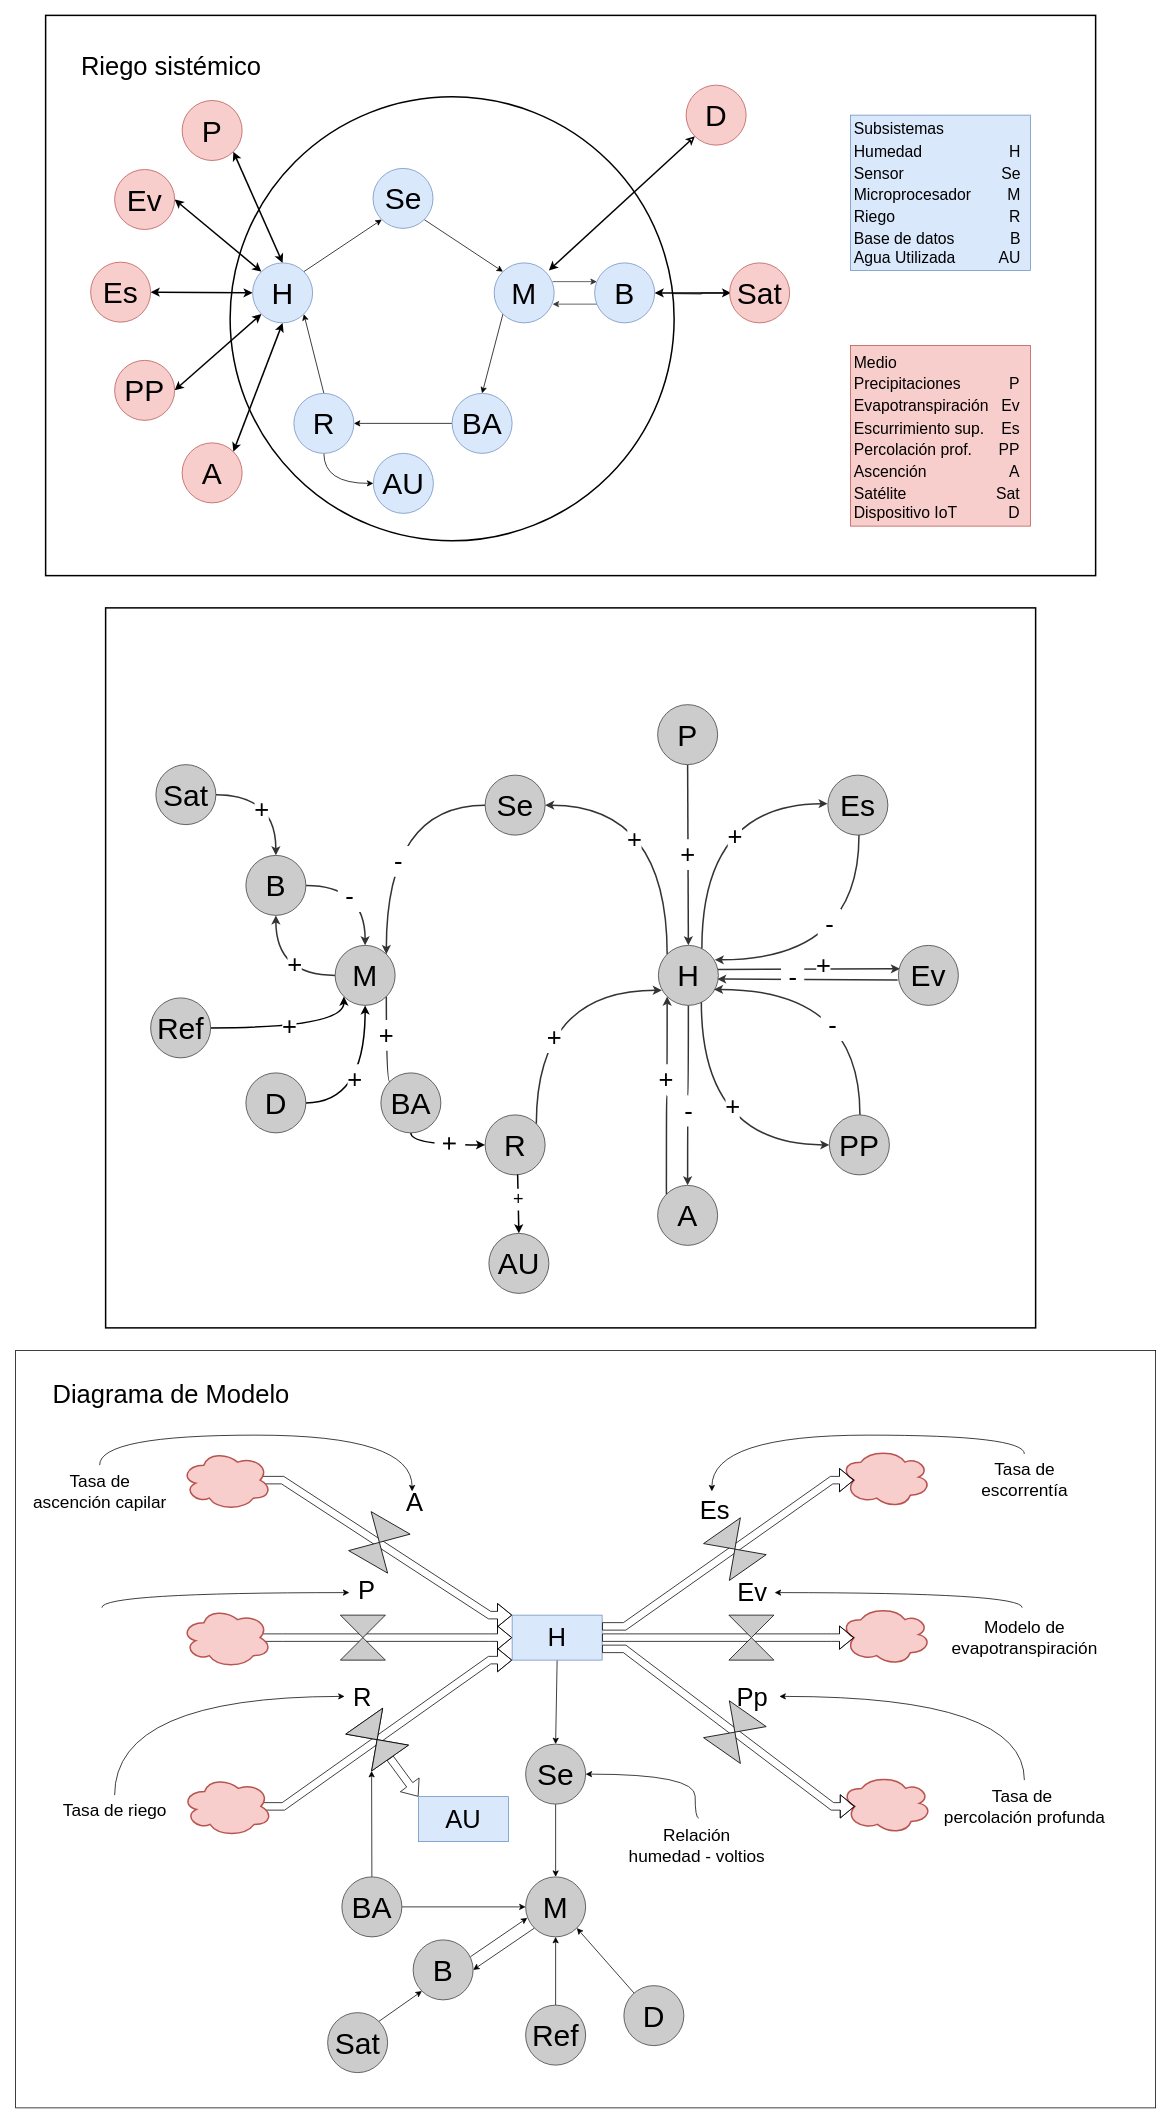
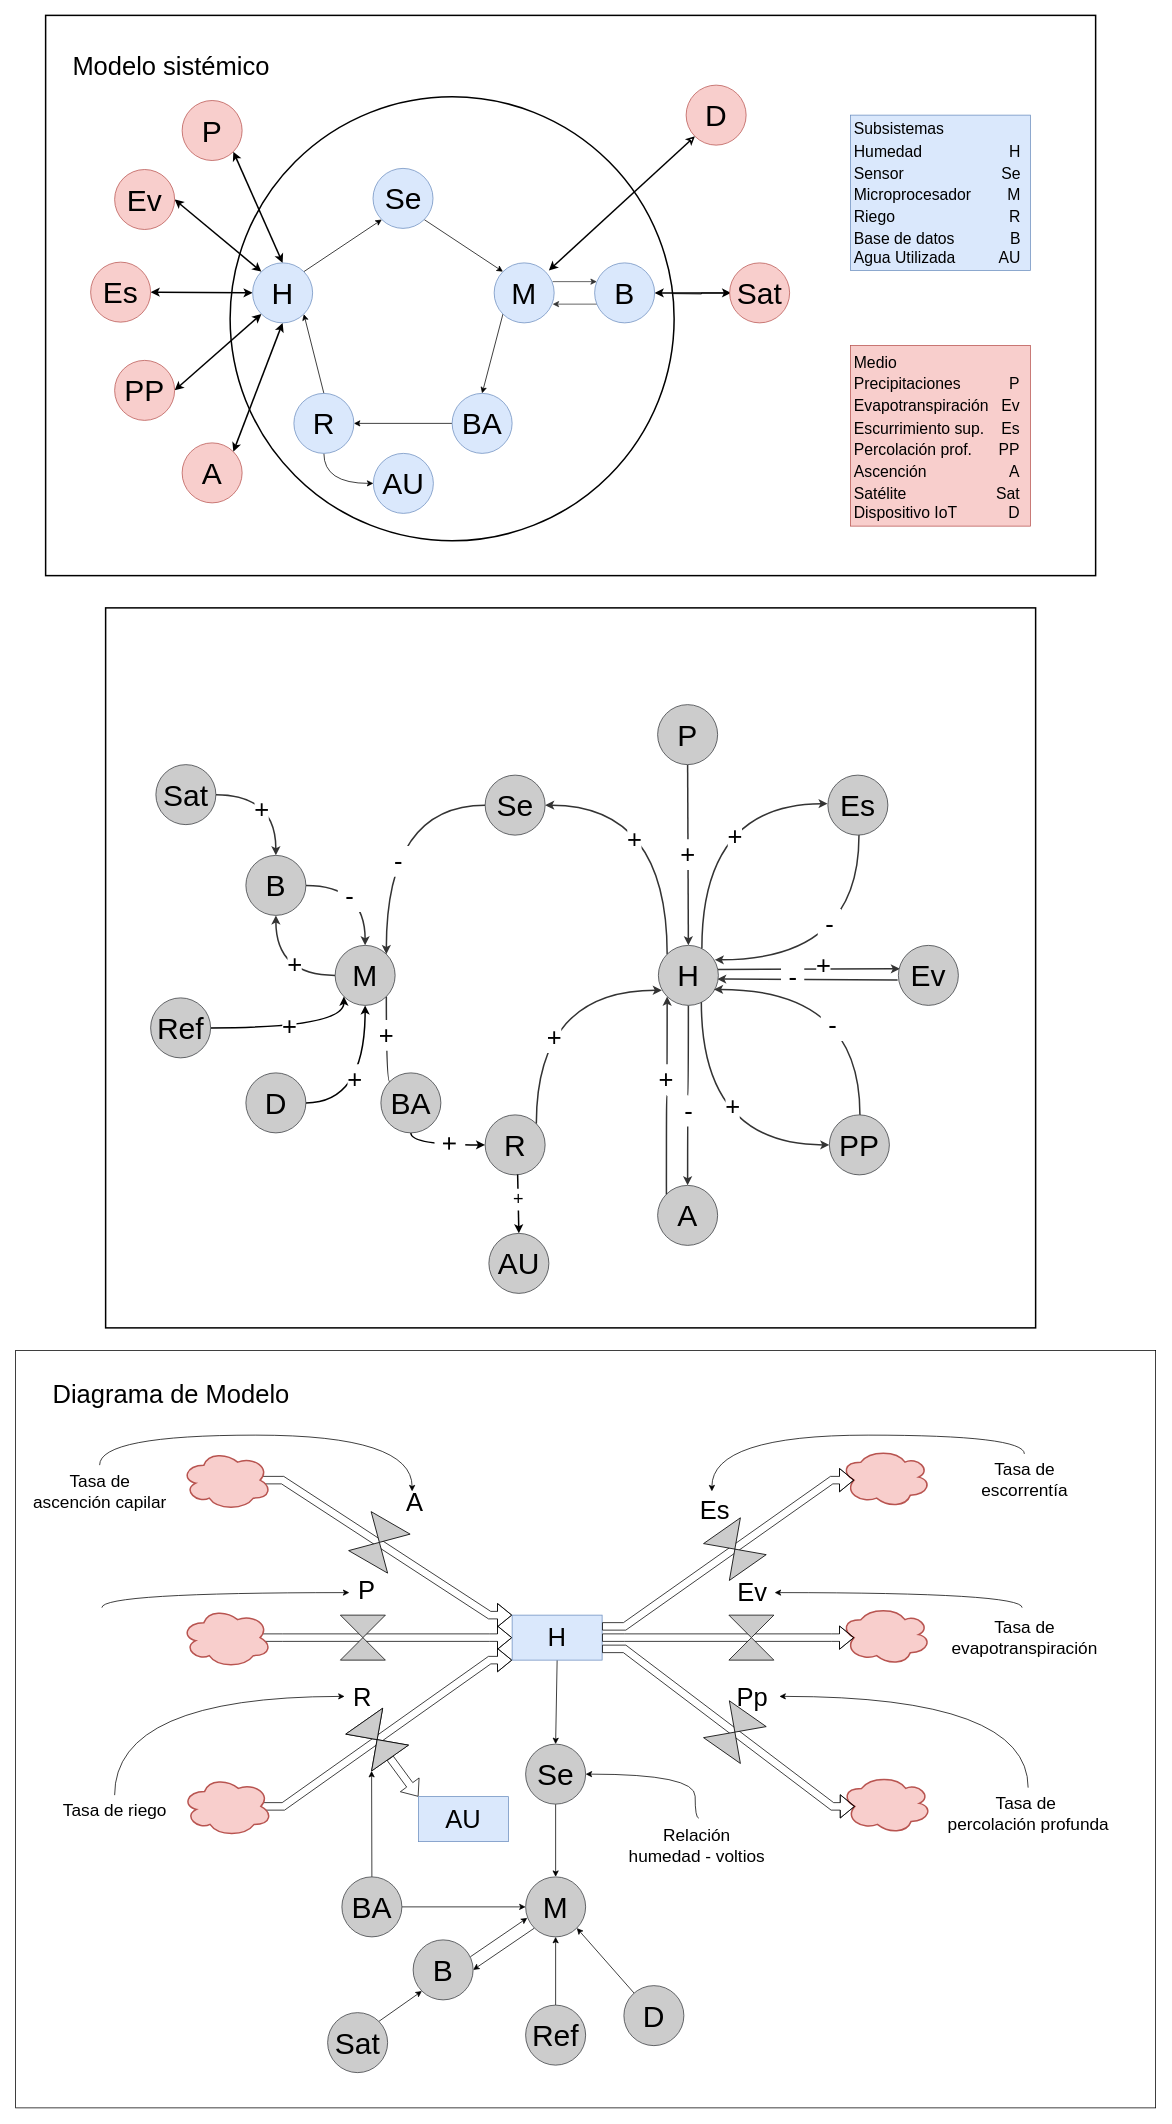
node "Riego sistémico": label "Riego sistémico" -> "Modelo sistémico"
node "Modelo de evapotranspiración": label "Modelo de evapotranspiración" -> "Tasa de evapotranspiración"
node "Tasa de percolación profunda": moved (1024, 1806) -> (1028, 1814)
